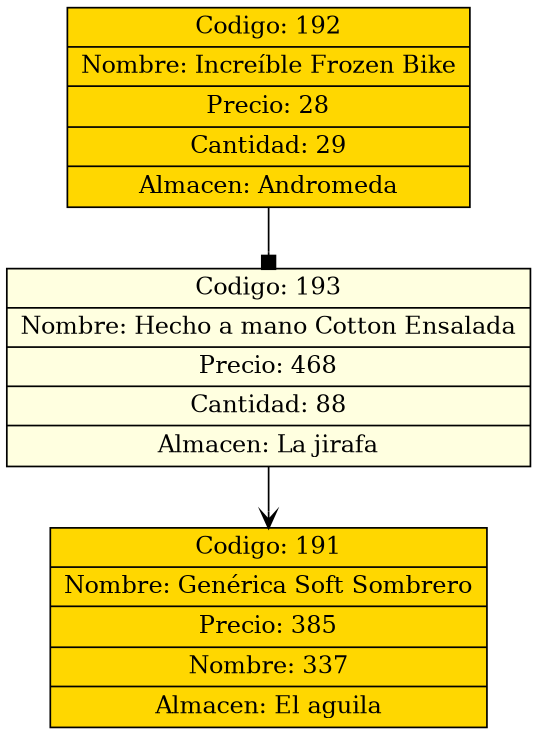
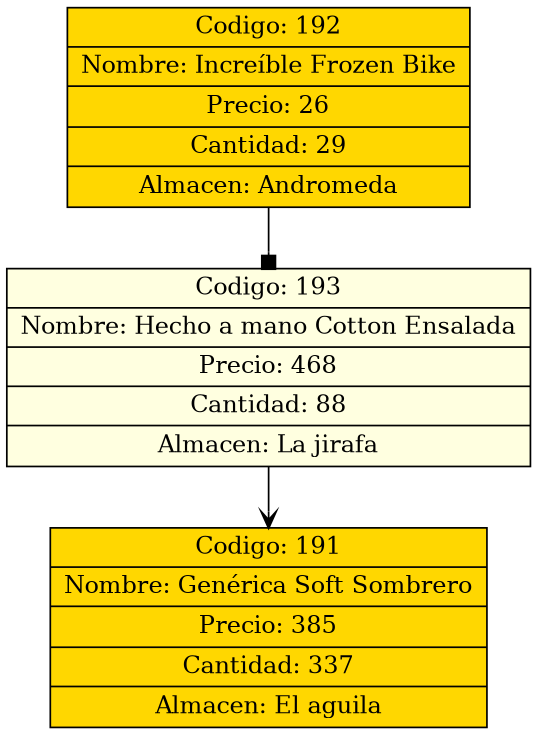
node "Codigo: 192": text "Precio: 28" -> "Precio: 26"
node "Codigo: 191": text "Nombre: 337" -> "Cantidad: 337"
